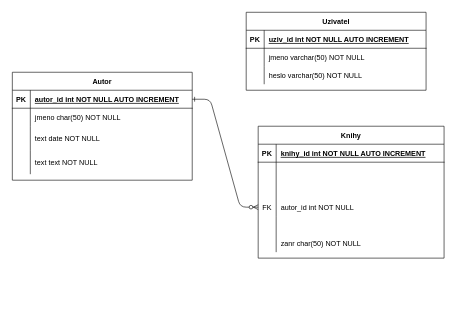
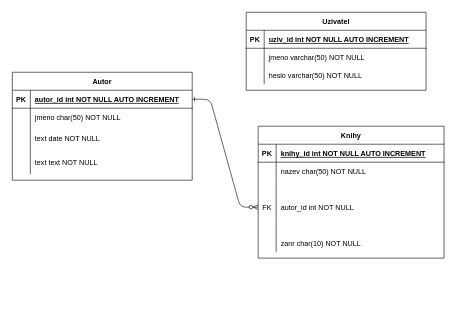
node "nazev char(50) NOT NULL": added
node "zanr char(50) NOT NULL": label "zanr char(50) NOT NULL" -> "zanr char(10) NOT NULL"
